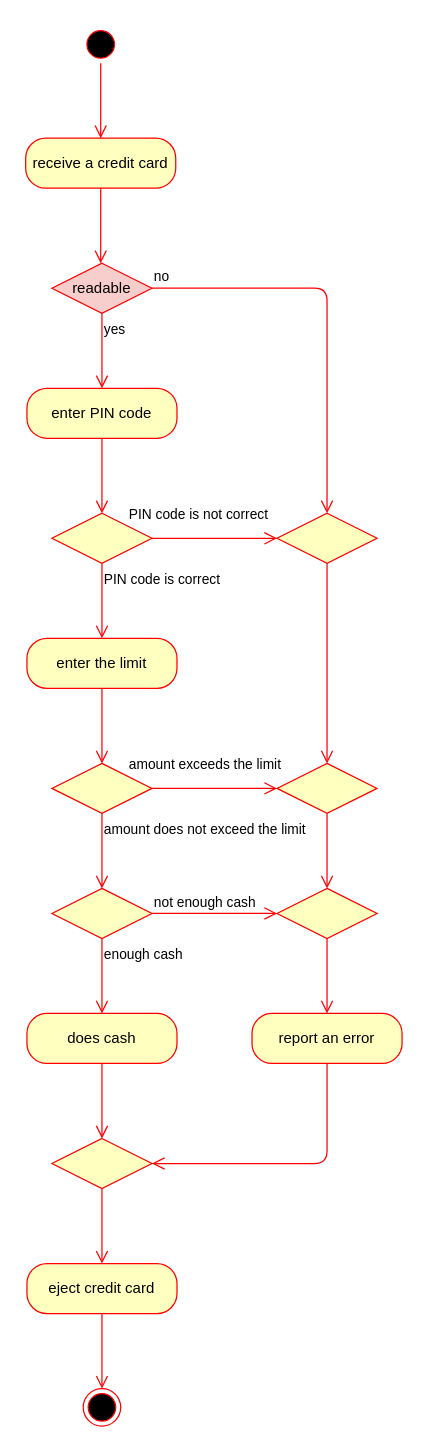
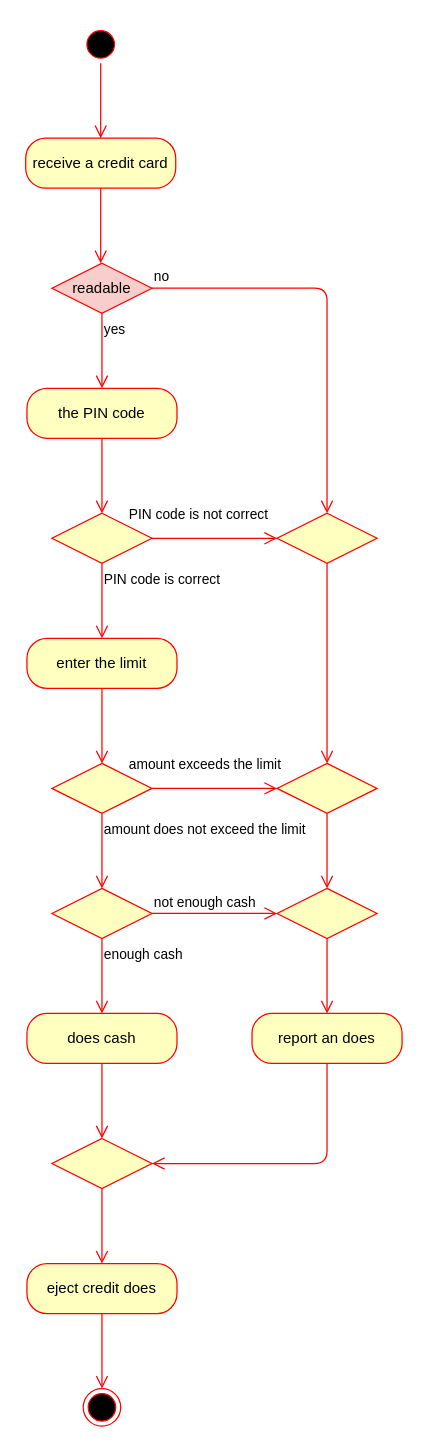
node "enter PIN code": label "enter PIN code" -> "the PIN code"
node "report an error": label "report an error" -> "report an does"
node "eject credit card": label "eject credit card" -> "eject credit does"
